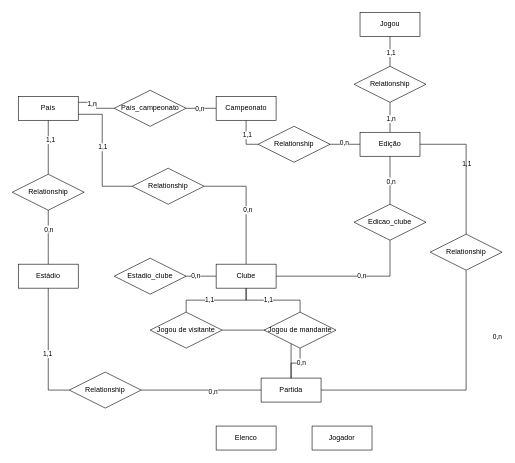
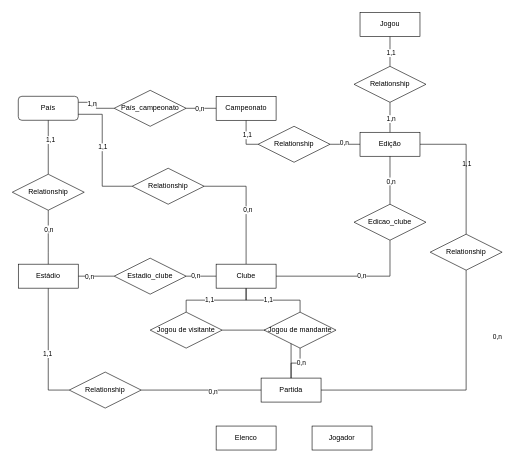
node "País": shape rectangle -> rounded rectangle
edge "Estádio" -- "Estadio_clube": added, label "0,n"
